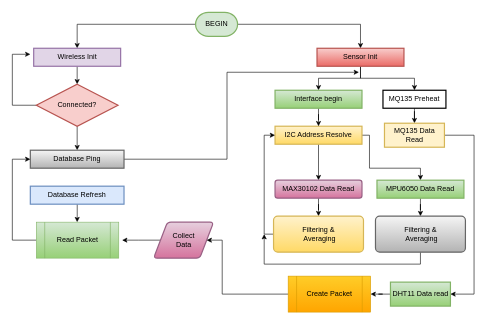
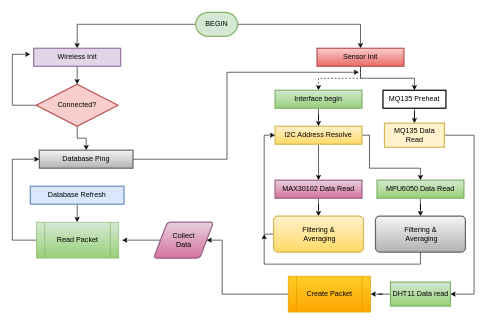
edge "Sensor Init" -> "Interface begin": style solid -> dashed
node "Database Ping": moved (77, 159) -> (86, 159)
node "MAX30102 Data Read": shape rounded rectangle -> rectangle
